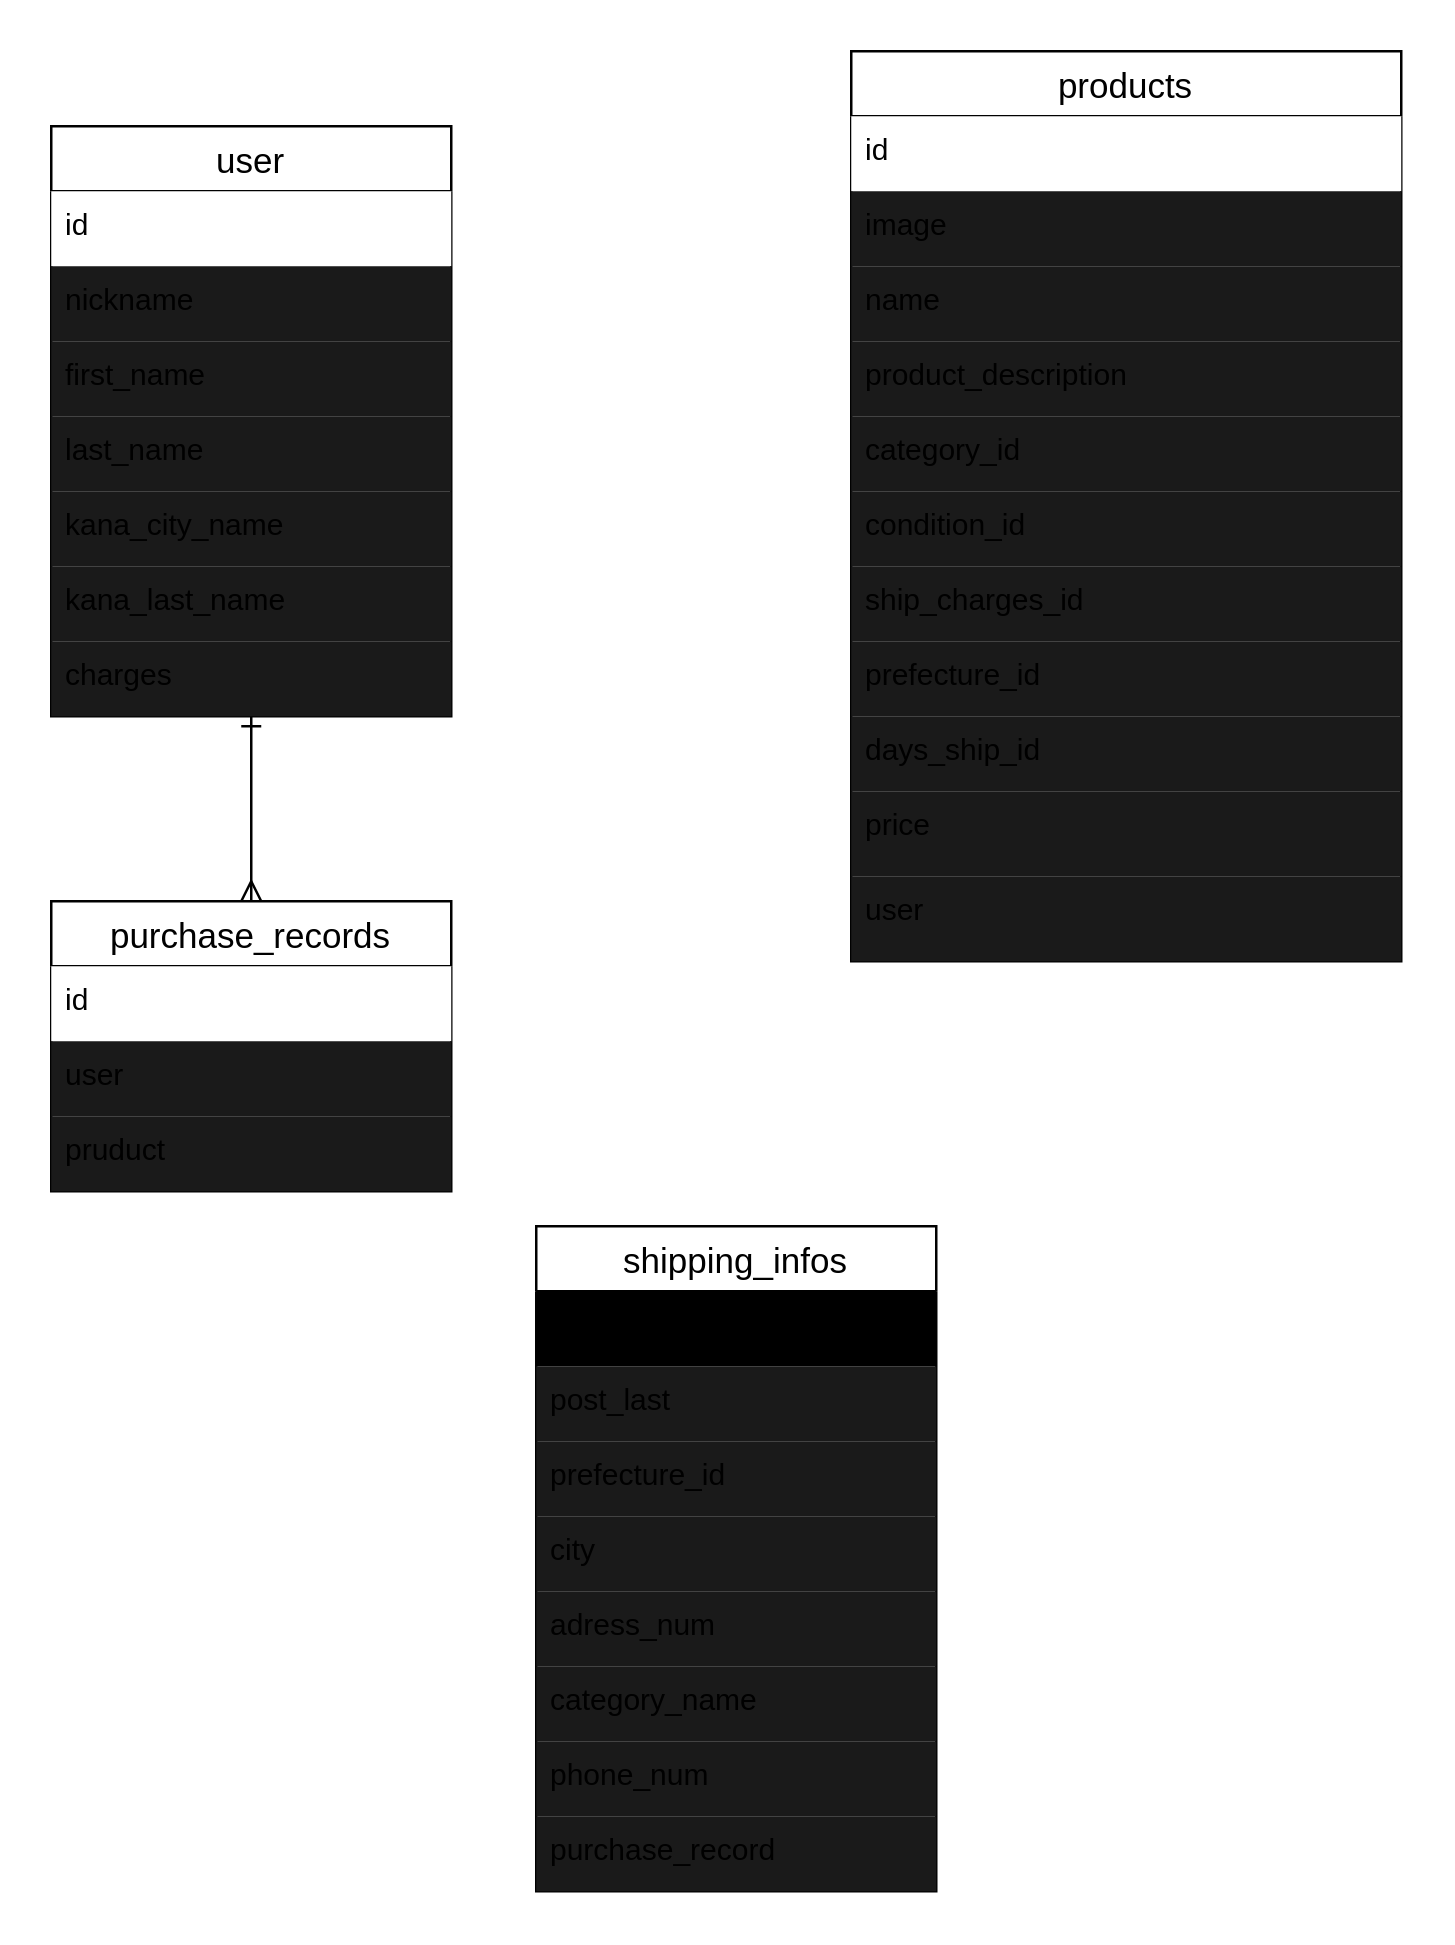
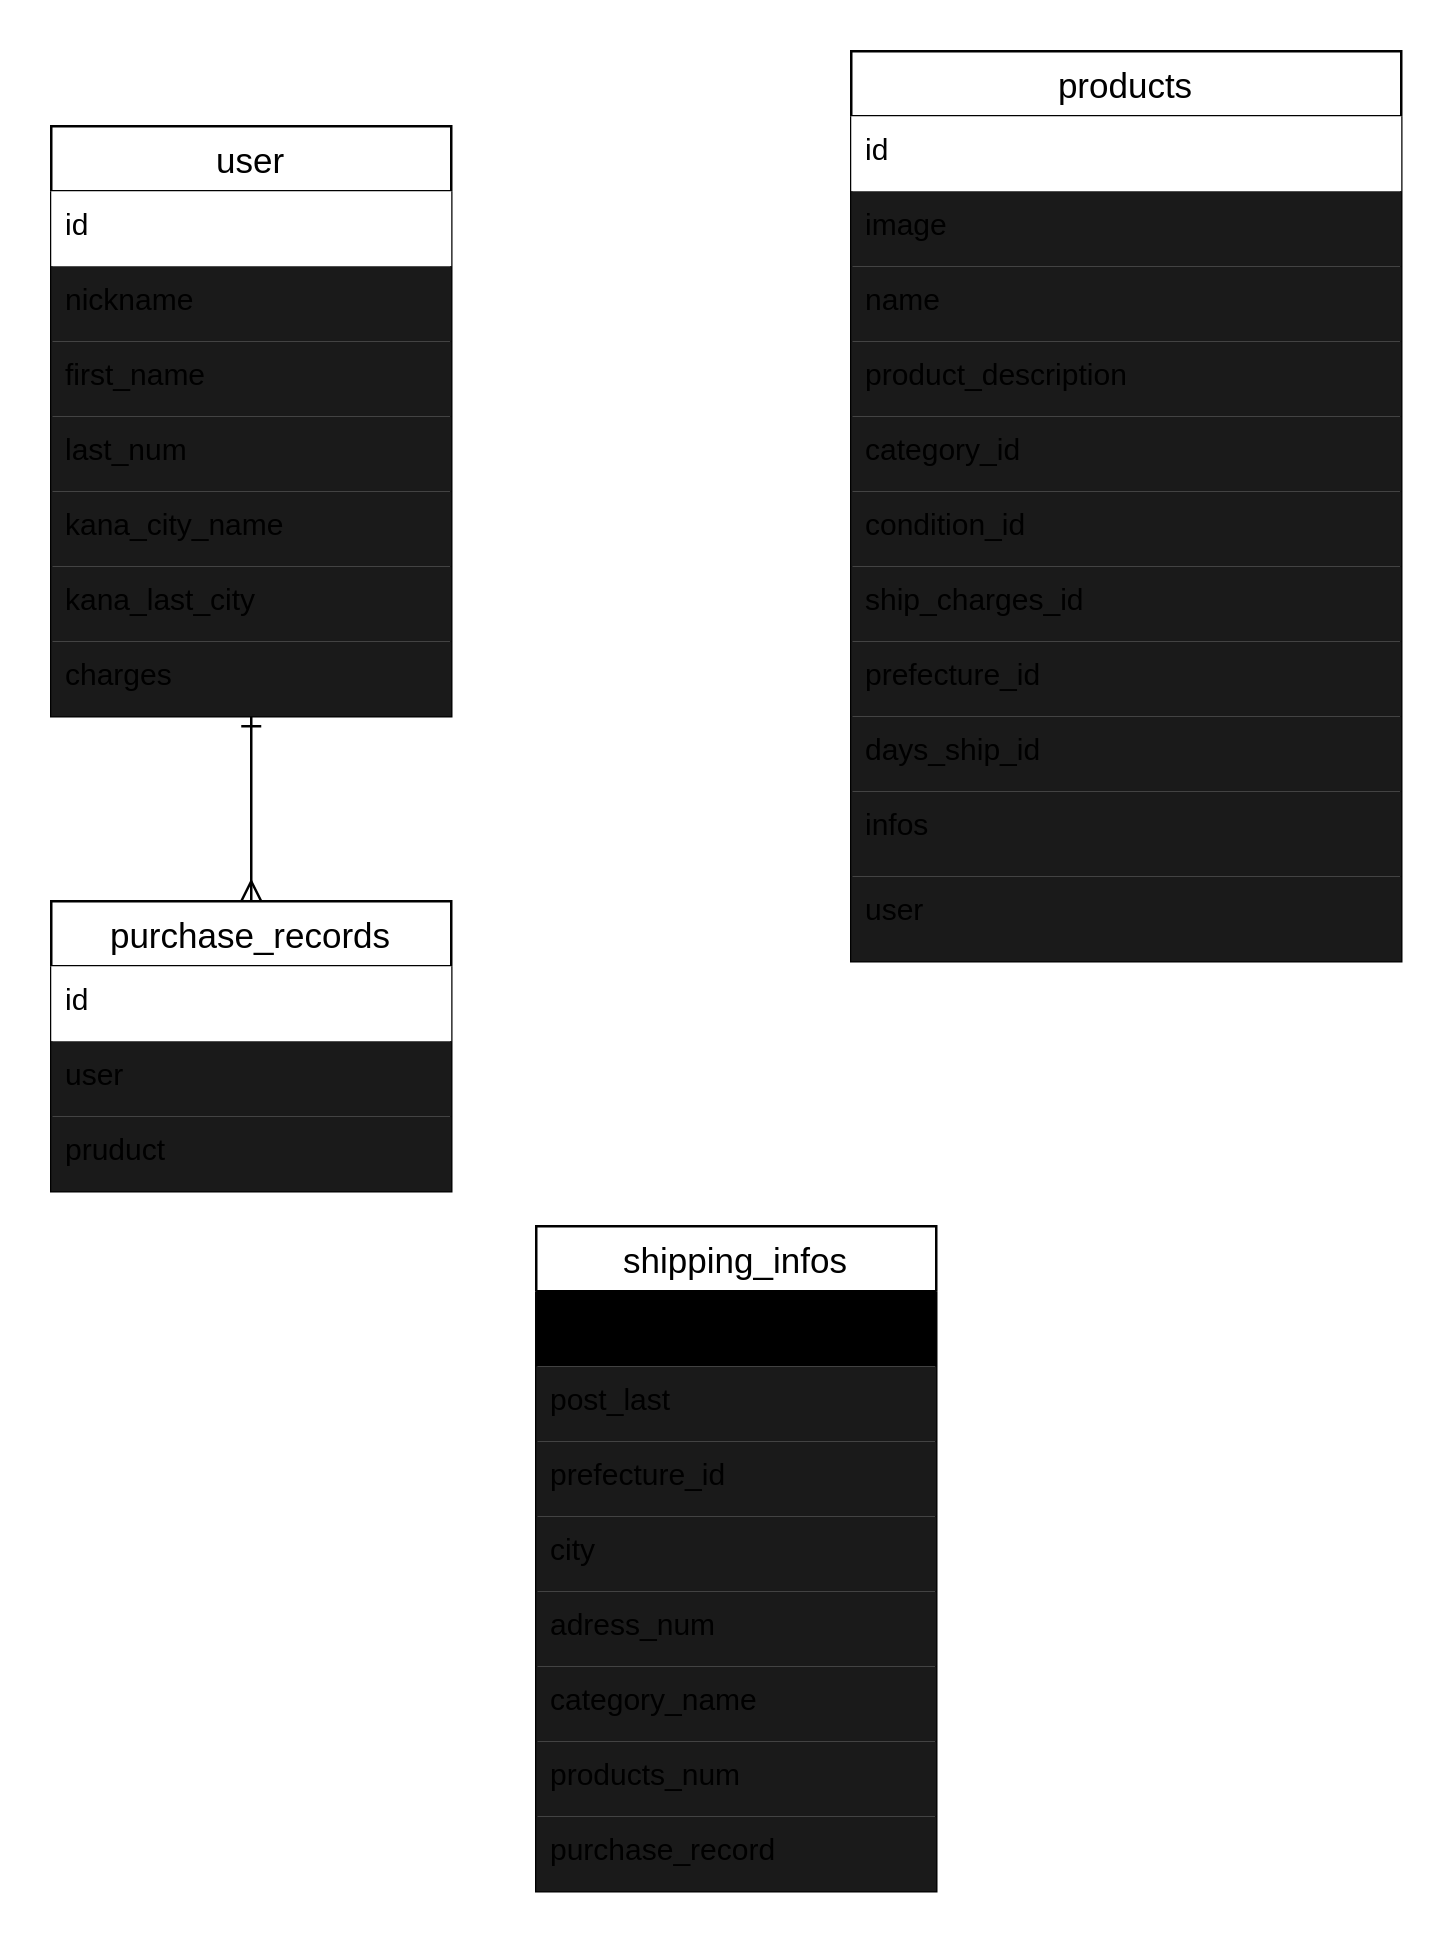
node "last_name": label "last_name" -> "last_num"
node "kana_last_name": label "kana_last_name" -> "kana_last_city"
node "price": label "price" -> "infos"
node "phone_num": label "phone_num" -> "products_num"
